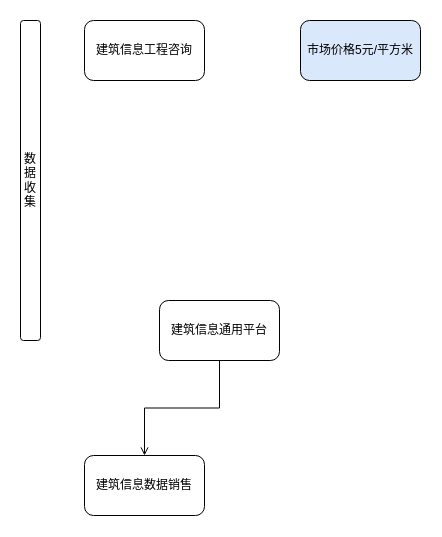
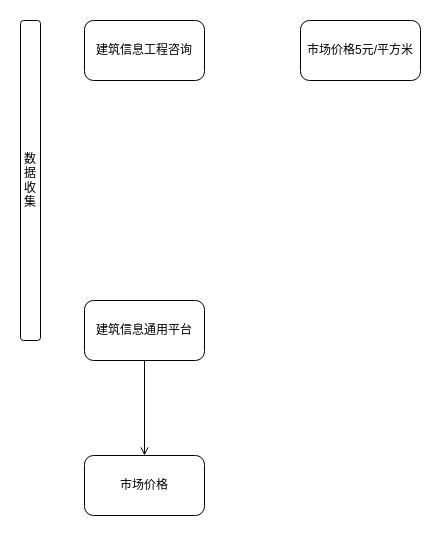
node "市场价格5元/平方米": fillcolor #dae8fc -> #ffffff
node "建筑信息通用平台": moved (220, 331) -> (145, 331)
node "建筑信息数据销售": label "建筑信息数据销售" -> "市场价格"
